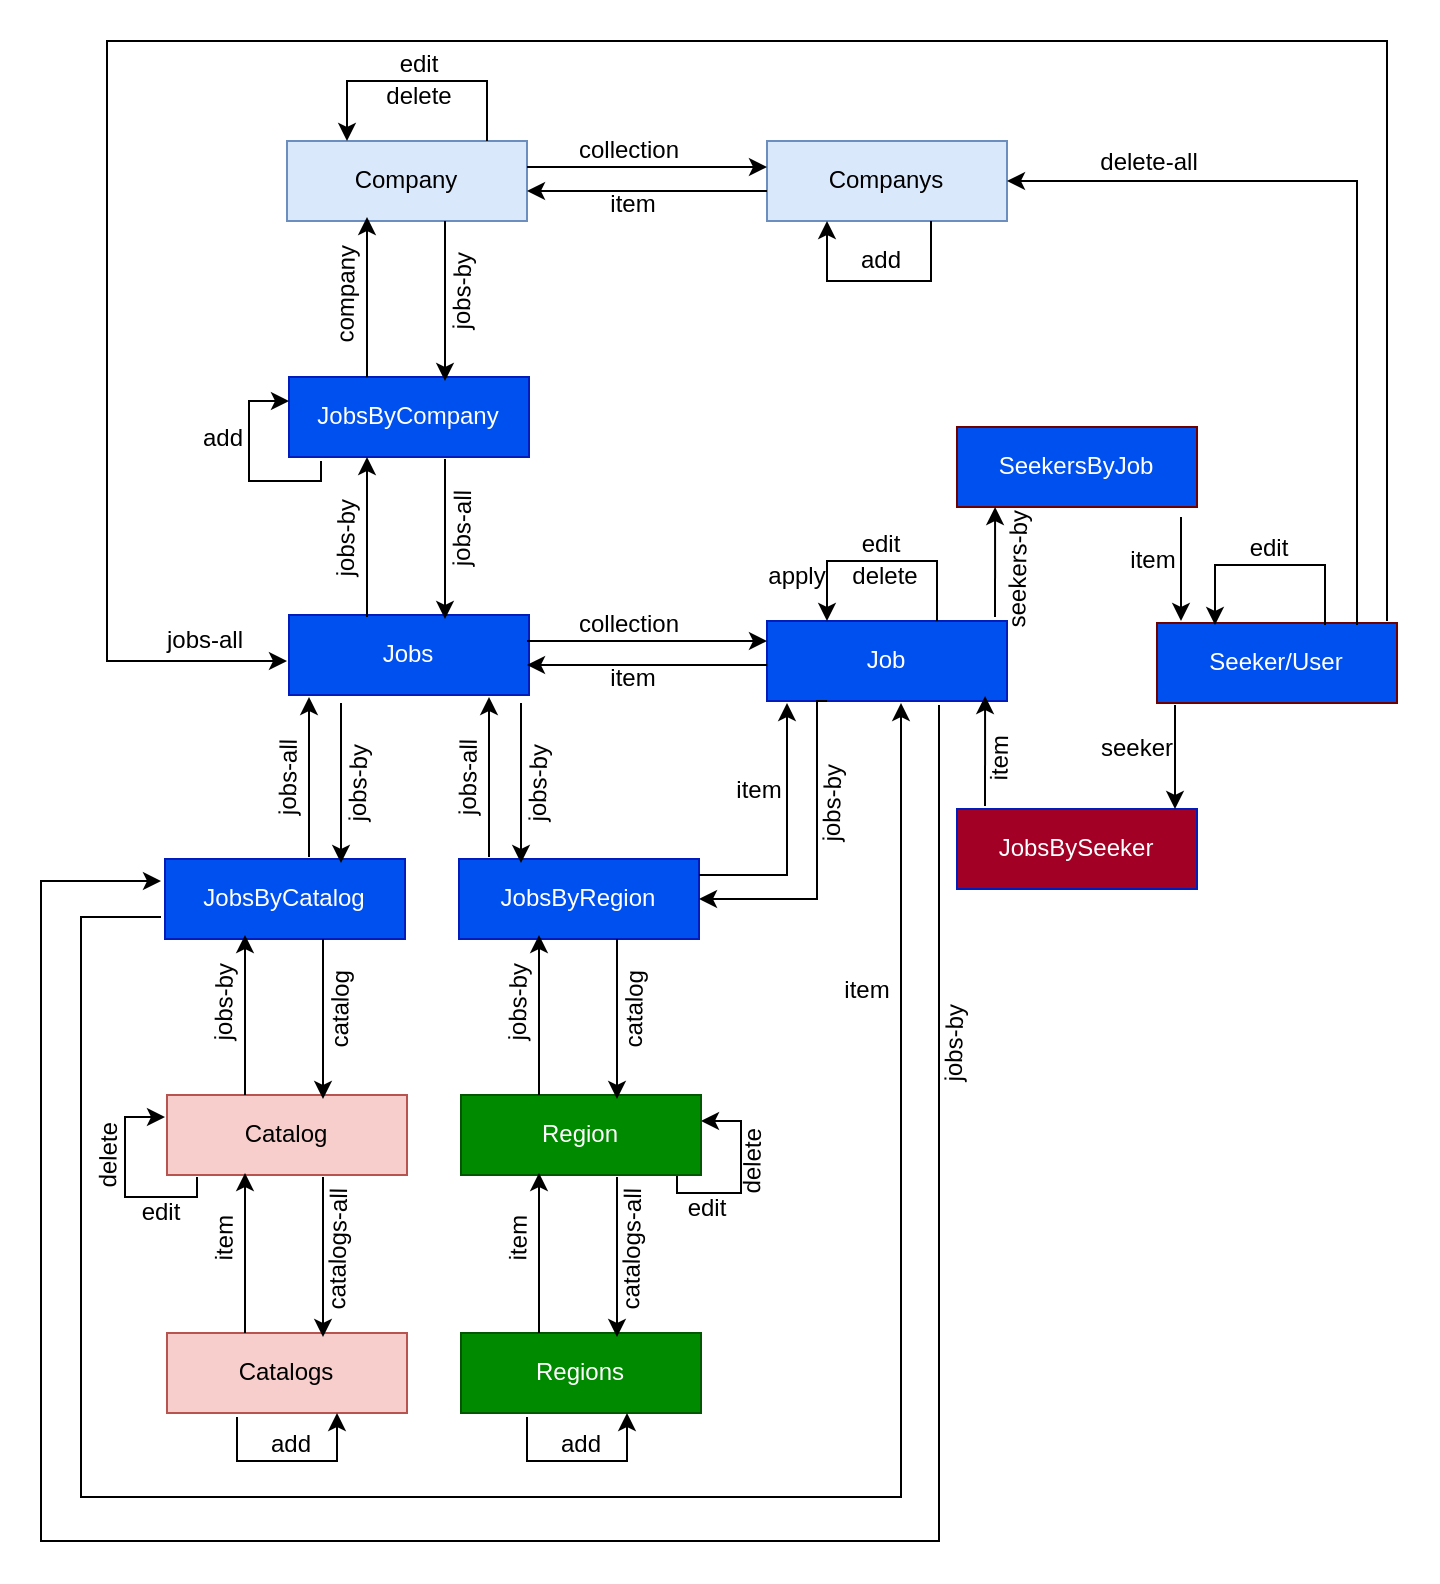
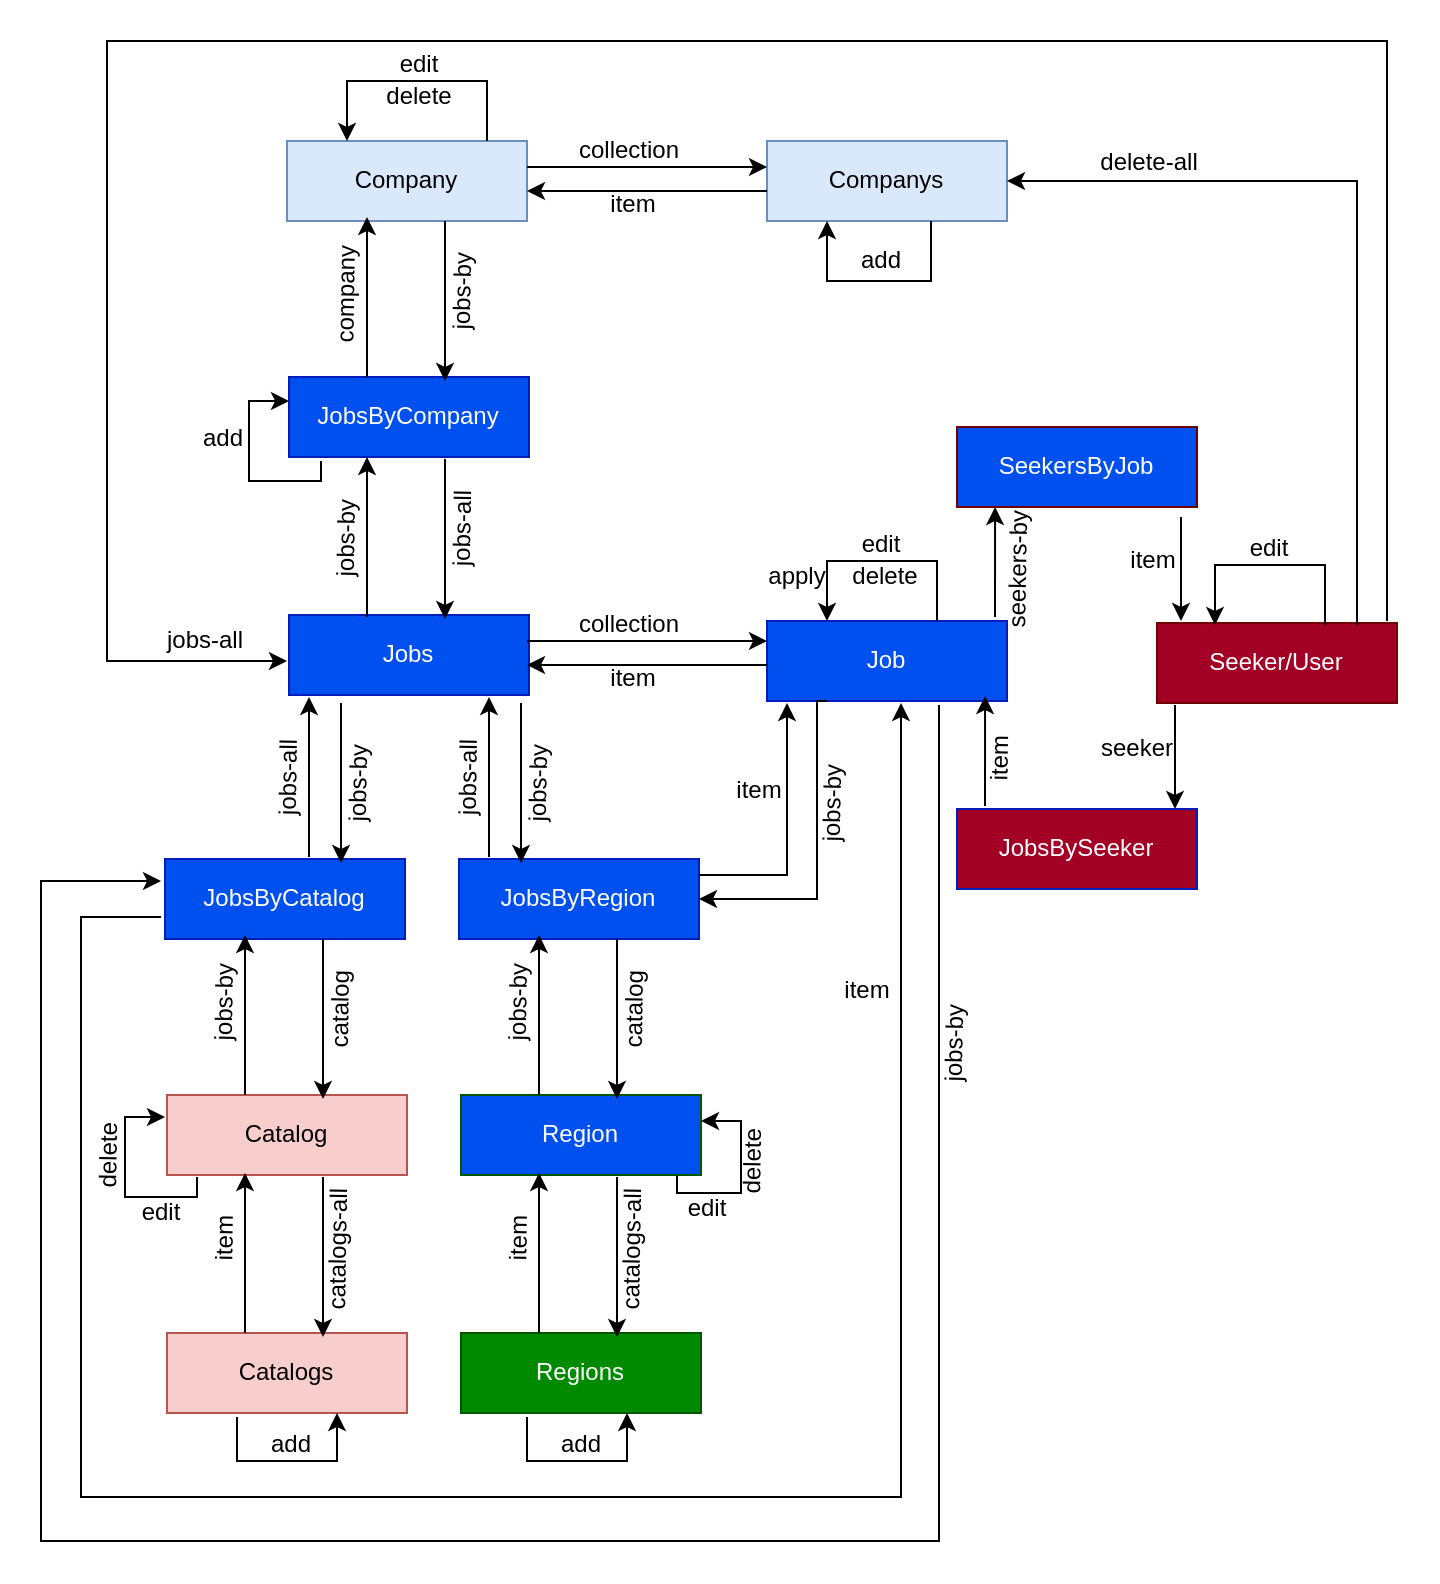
node "Seeker/User": fillcolor #0050ef -> #a20025
node "Region": fillcolor #008a00 -> #0050ef
